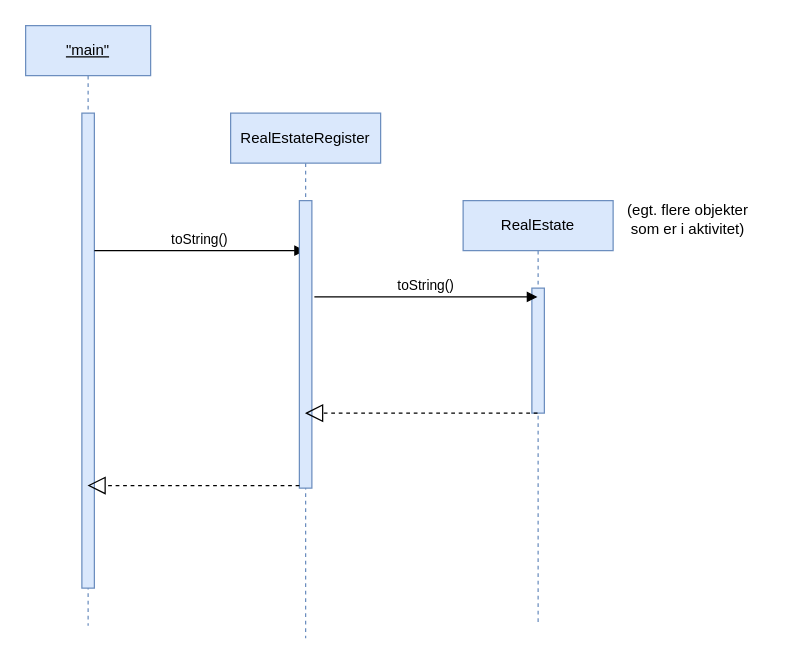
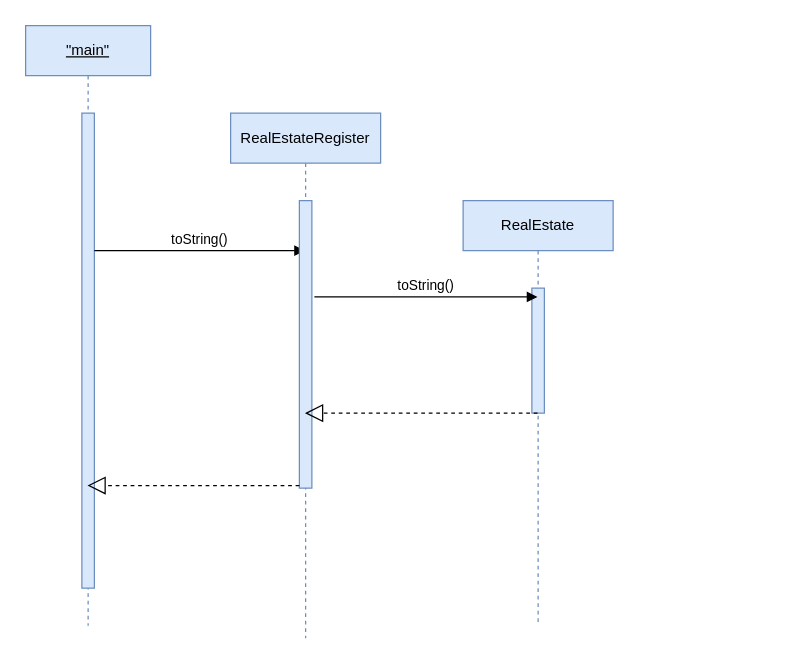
node "(egt. flere objekter som er i aktivitet)": removed
